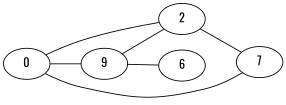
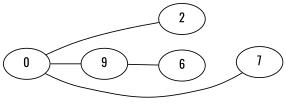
edge "2" -- "7": removed
edge "2" -- "9": removed
